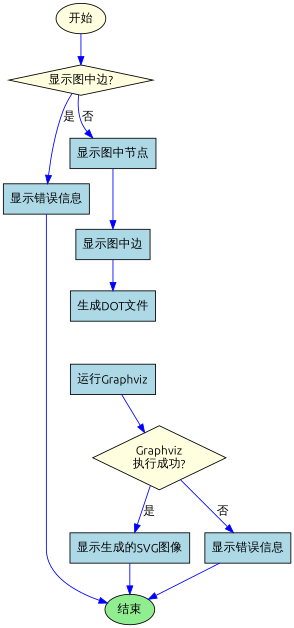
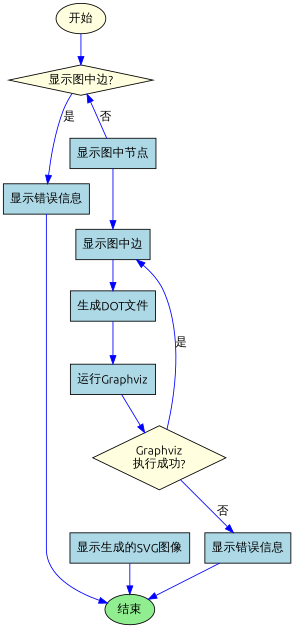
edge "显示图中边?" -> "显示图中节点": reversed
edge "生成DOT文件" -> "运行Graphviz": added
edge "Graphviz 执行成功?" -> "显示生成的SVG图像": now "Graphviz 执行成功?" -> "显示图中边"
